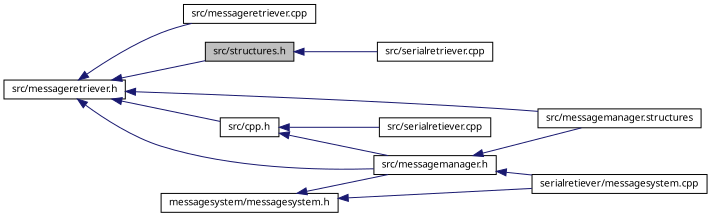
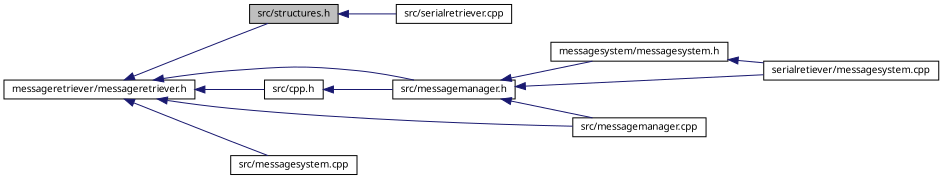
node "src/messageretriever.cpp": label "src/messageretriever.cpp" -> "src/messagesystem.cpp"
node "src/messageretriever.h": label "src/messageretriever.h" -> "messageretriever/messageretriever.h"
node "src/messagemanager.structures": label "src/messagemanager.structures" -> "src/messagemanager.cpp"
node "src/serialretiever.cpp": removed
edge "src/messagemanager.h" -> "messagesystem/messagesystem.h": reversed
